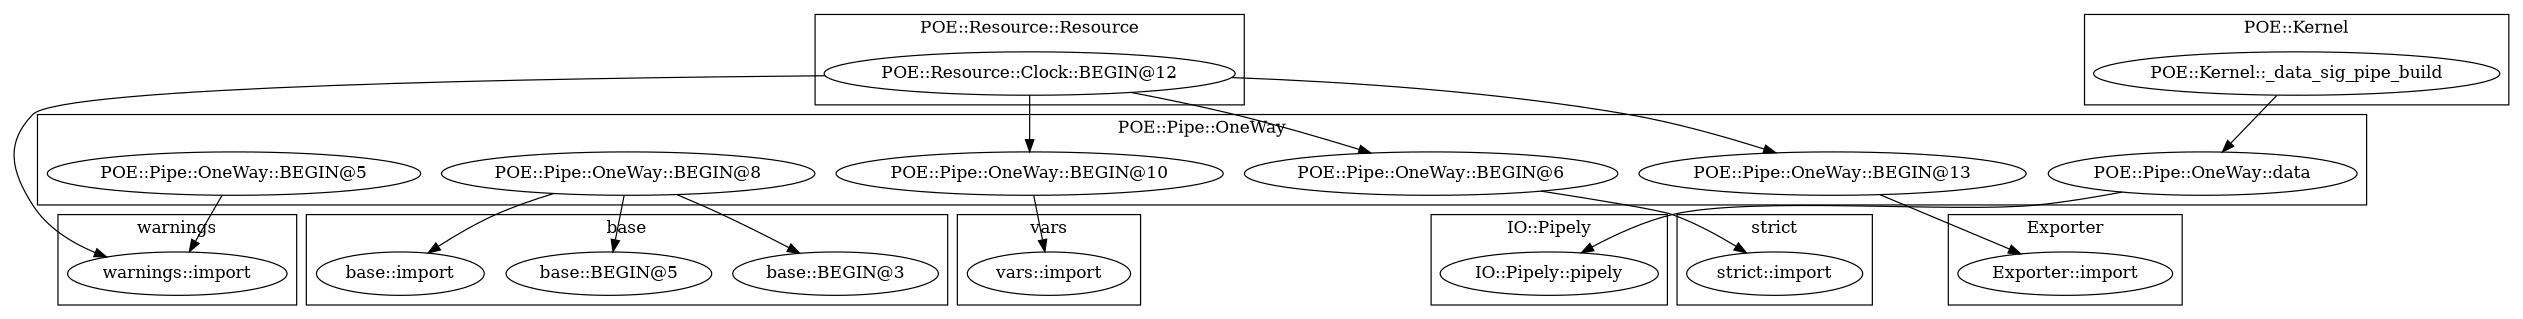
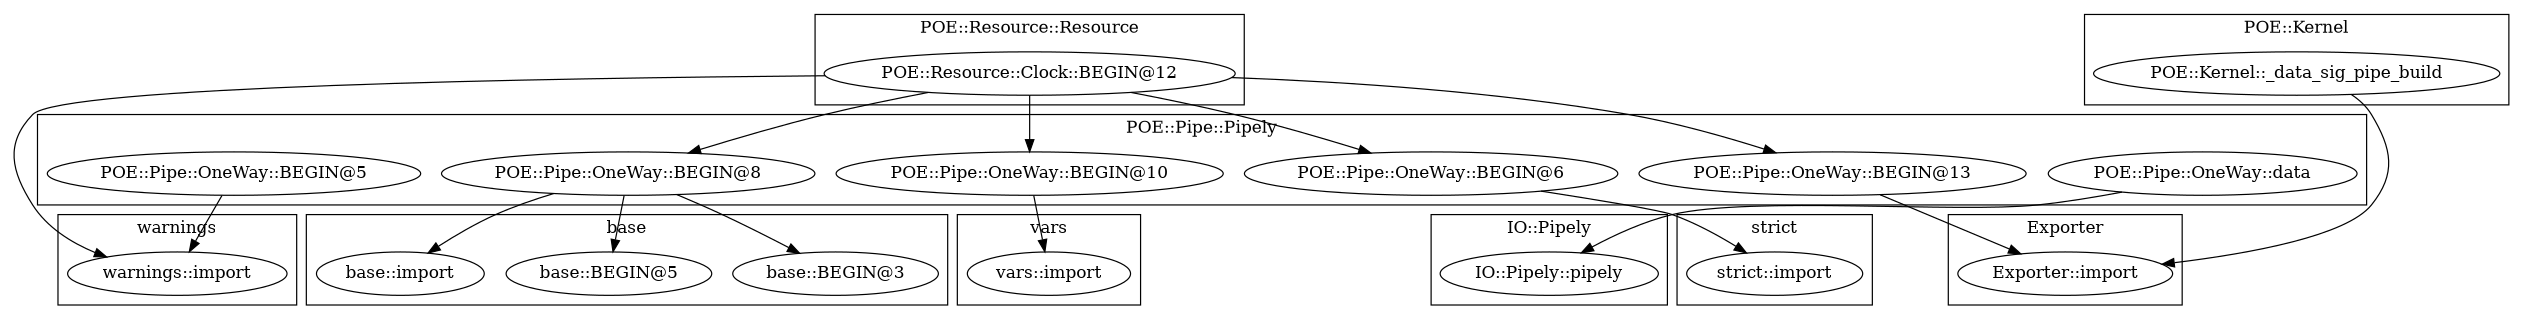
edge "POE::Resource::Clock::BEGIN@12" -> "POE::Pipe::OneWay::BEGIN@8": added
edge "POE::Kernel::_data_sig_pipe_build" -> "POE::Pipe::OneWay::data": now "POE::Kernel::_data_sig_pipe_build" -> "Exporter::import"
cluster "POE::Pipe::OneWay": label "POE::Pipe::OneWay" -> "POE::Pipe::Pipely"
